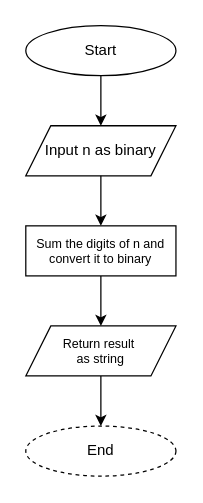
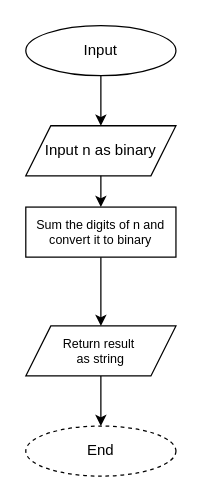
node "Start": label "Start" -> "Input"
node "Sum the digits of n and convert it to binary": moved (101, 251) -> (101, 232)
